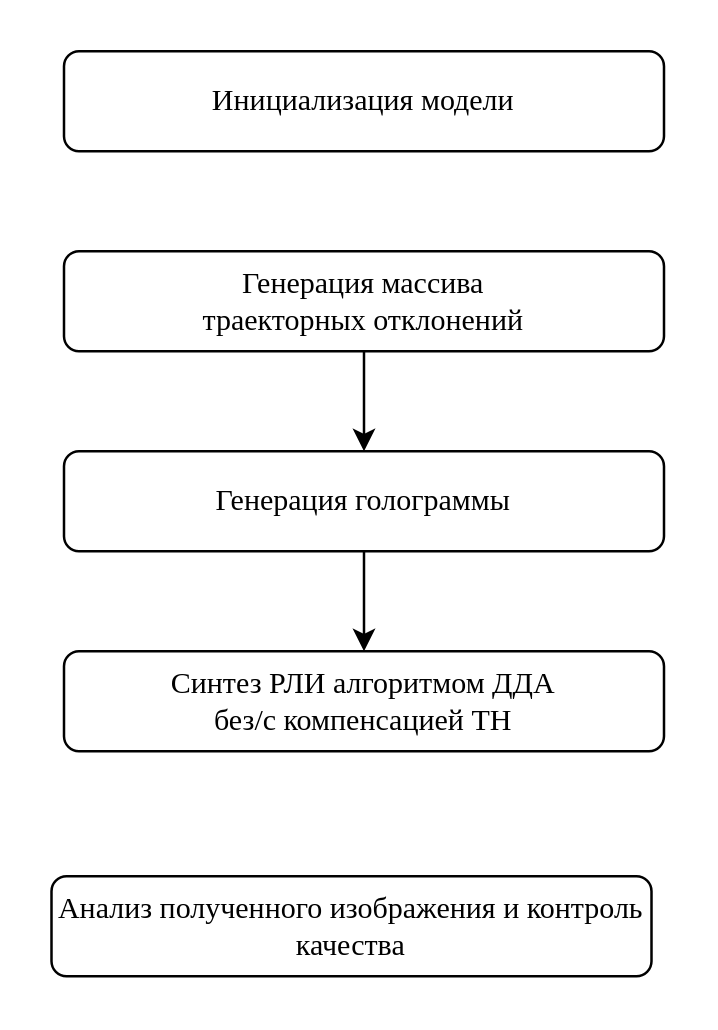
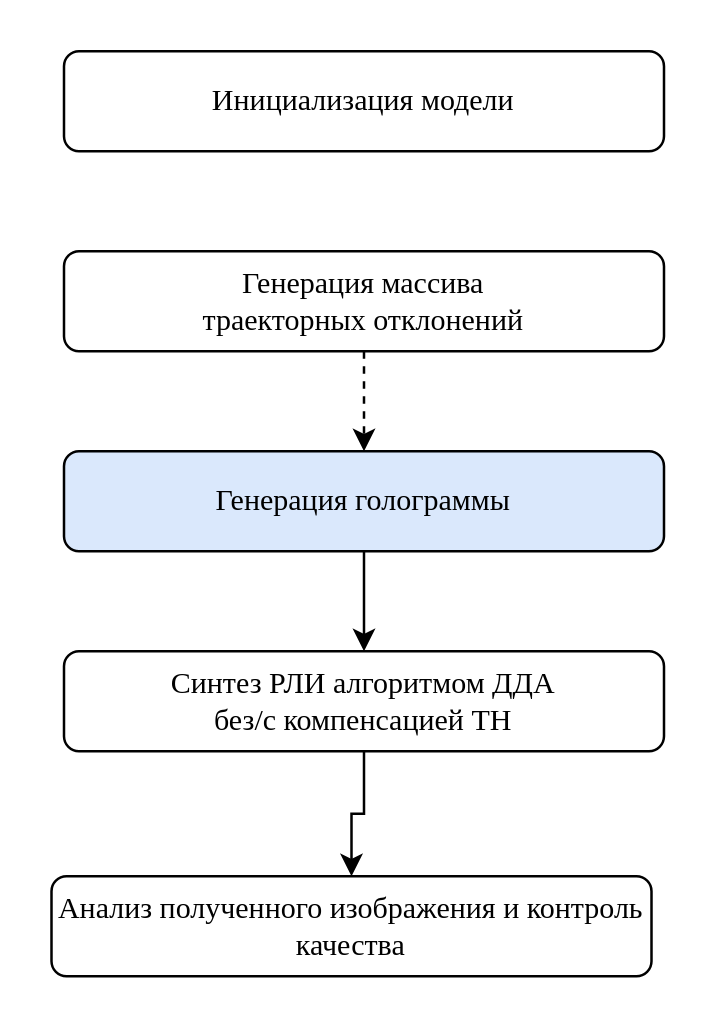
edge "Генерация массива траекторных отклонений" -> "Генерация голограммы": style solid -> dashed
node "Генерация голограммы": fillcolor #ffffff -> #dae8fc
edge "Синтез РЛИ алгоритмом ДДА без/с компенсацией ТН" -> "Анализ полученного изображения и контроль качества": added
